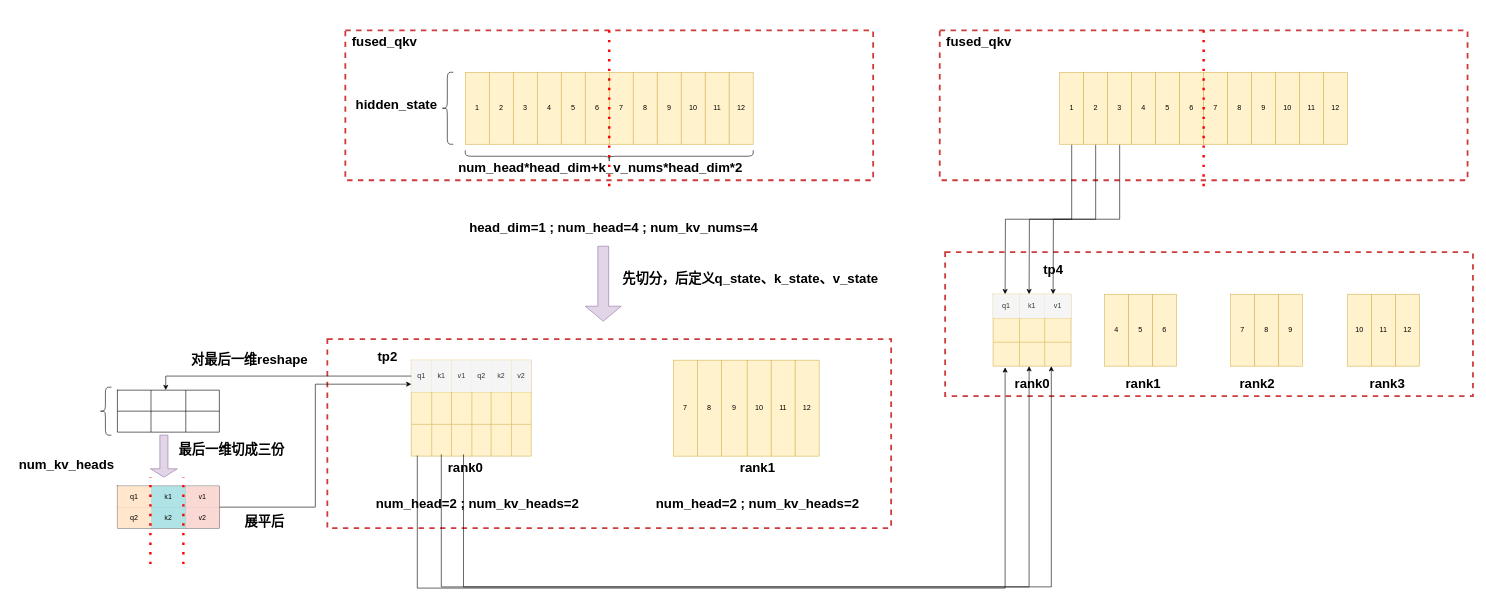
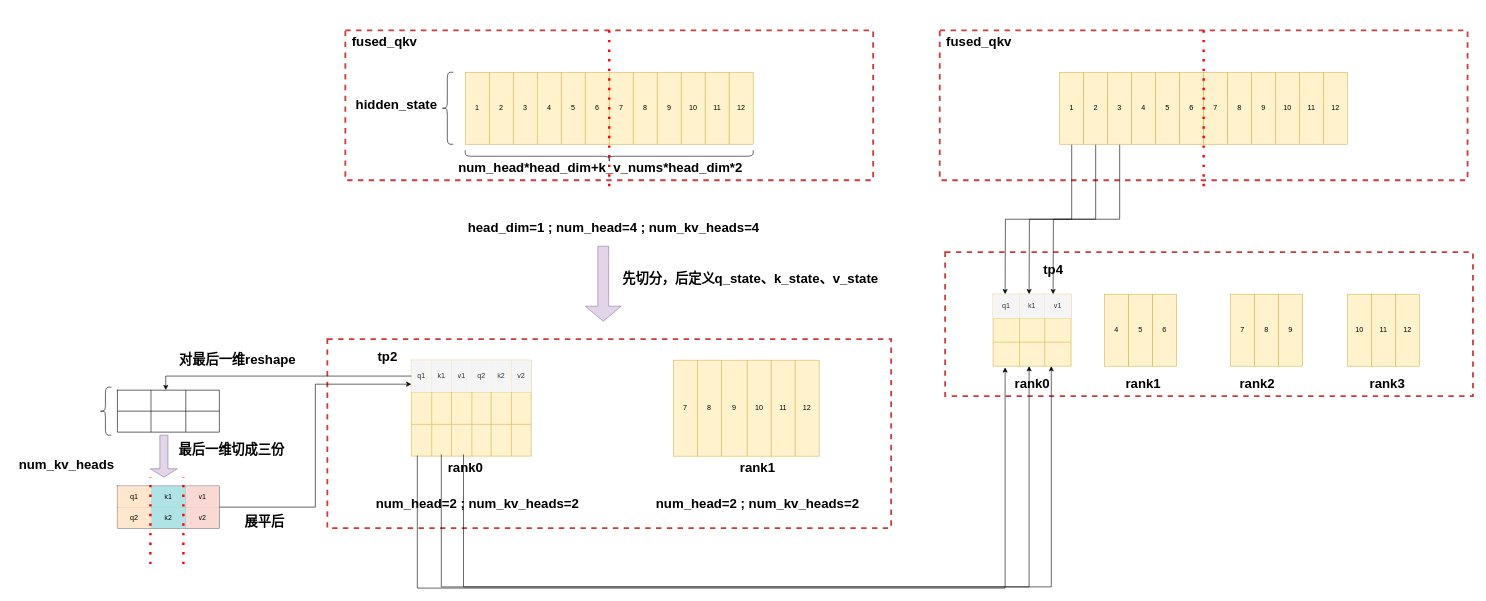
node "head_dim=1 ; num_head=4 ; num_kv_nums=4": label "head_dim=1 ; num_head=4 ; num_kv_nums=4" -> "head_dim=1 ; num_head=4 ; num_kv_heads=4"
node "对最后一维reshape": moved (249, 360) -> (237, 360)
